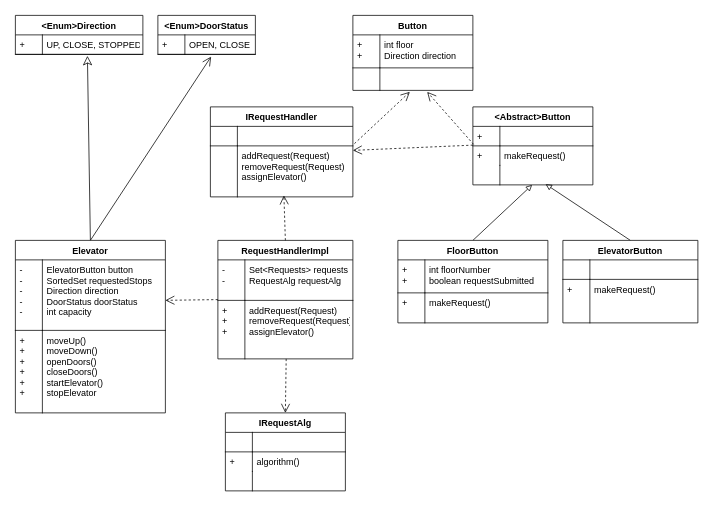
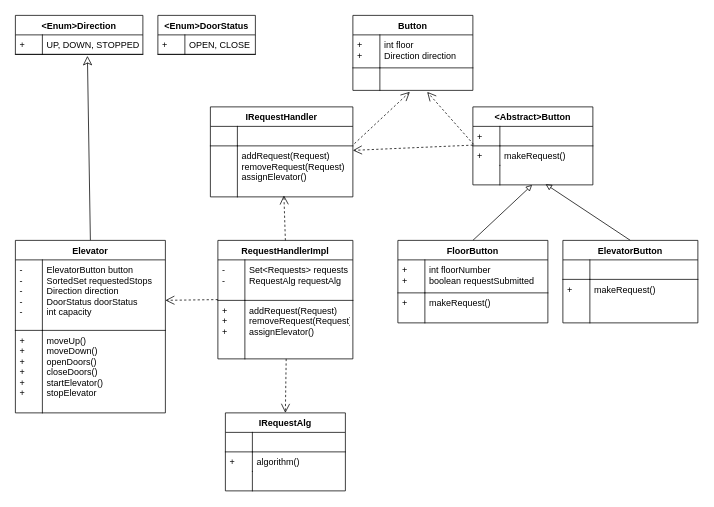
node "UP, CLOSE, STOPPED": label "UP, CLOSE, STOPPED" -> "UP, DOWN, STOPPED"
edge "Elevator" -> "OPEN, CLOSE": removed
